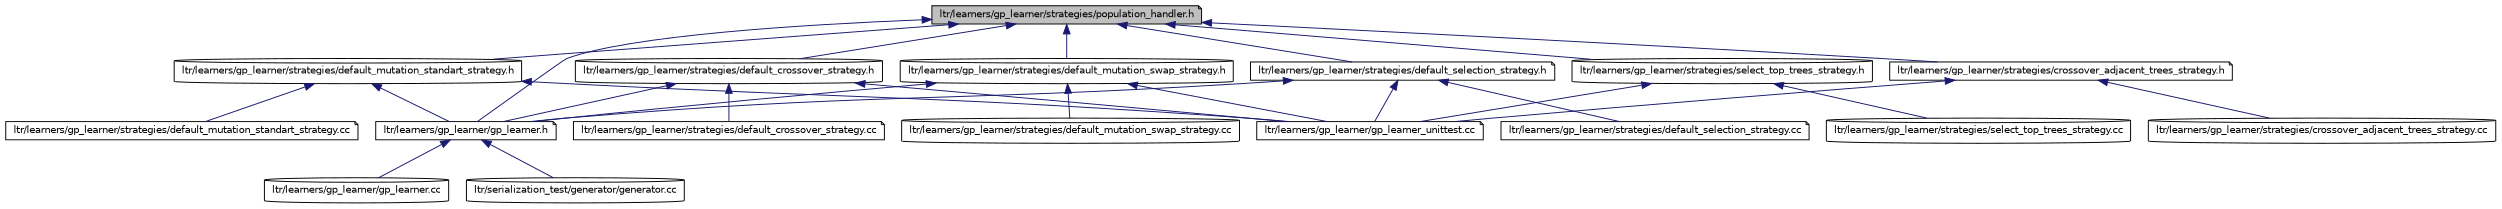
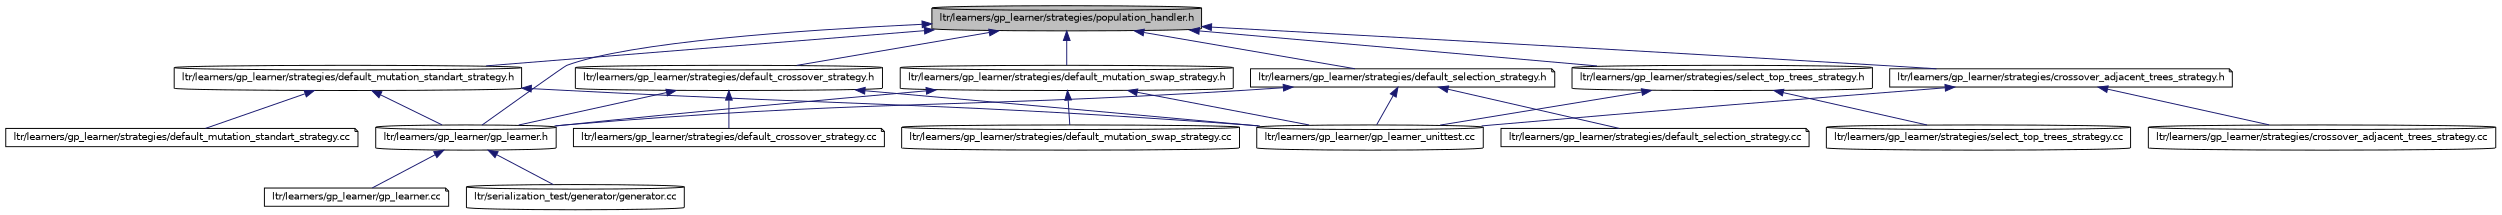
node "ltr/learners/gp_learner/strategies/population_handler.h": shape note -> cylinder
node "ltr/learners/gp_learner/gp_learner.h": shape note -> cylinder
node "ltr/learners/gp_learner/gp_learner_unittest.cc": shape note -> cylinder
node "ltr/learners/gp_learner/gp_learner.cc": shape cylinder -> note
